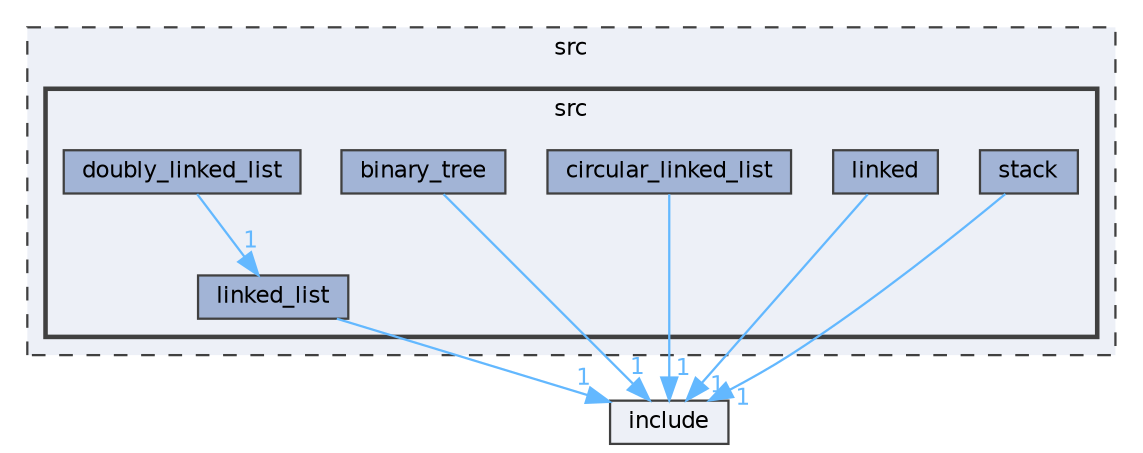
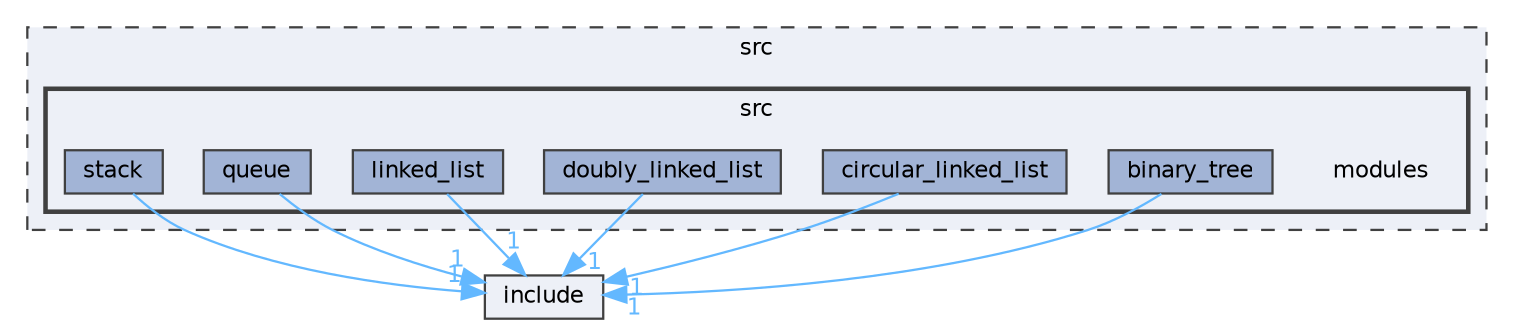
node "linked": label "linked" -> "queue"
node "modules": added
edge "doubly_linked_list" -> "linked_list": now "doubly_linked_list" -> "include"
